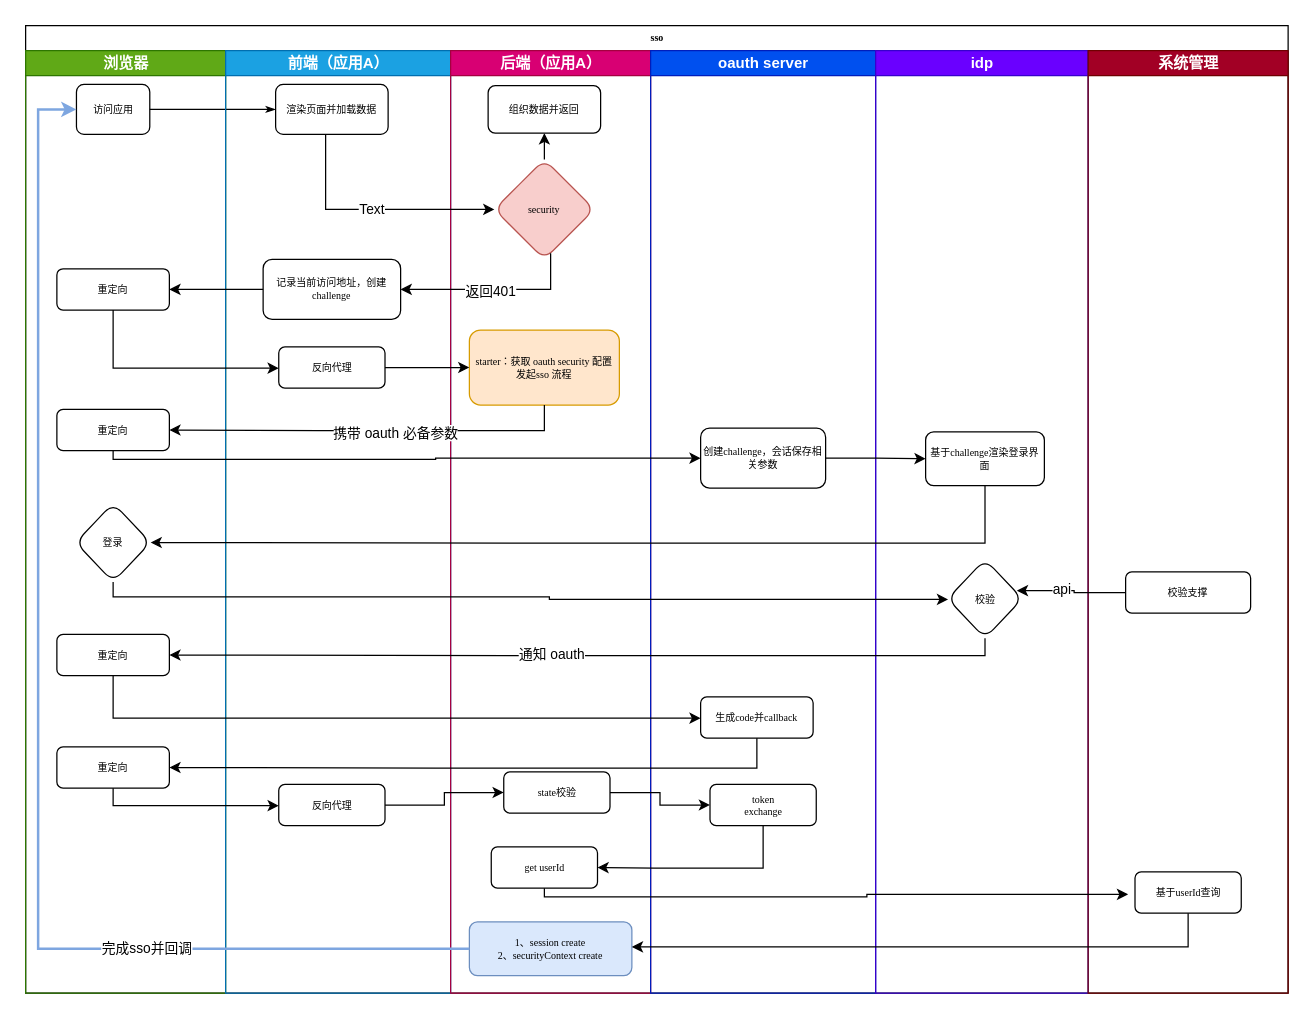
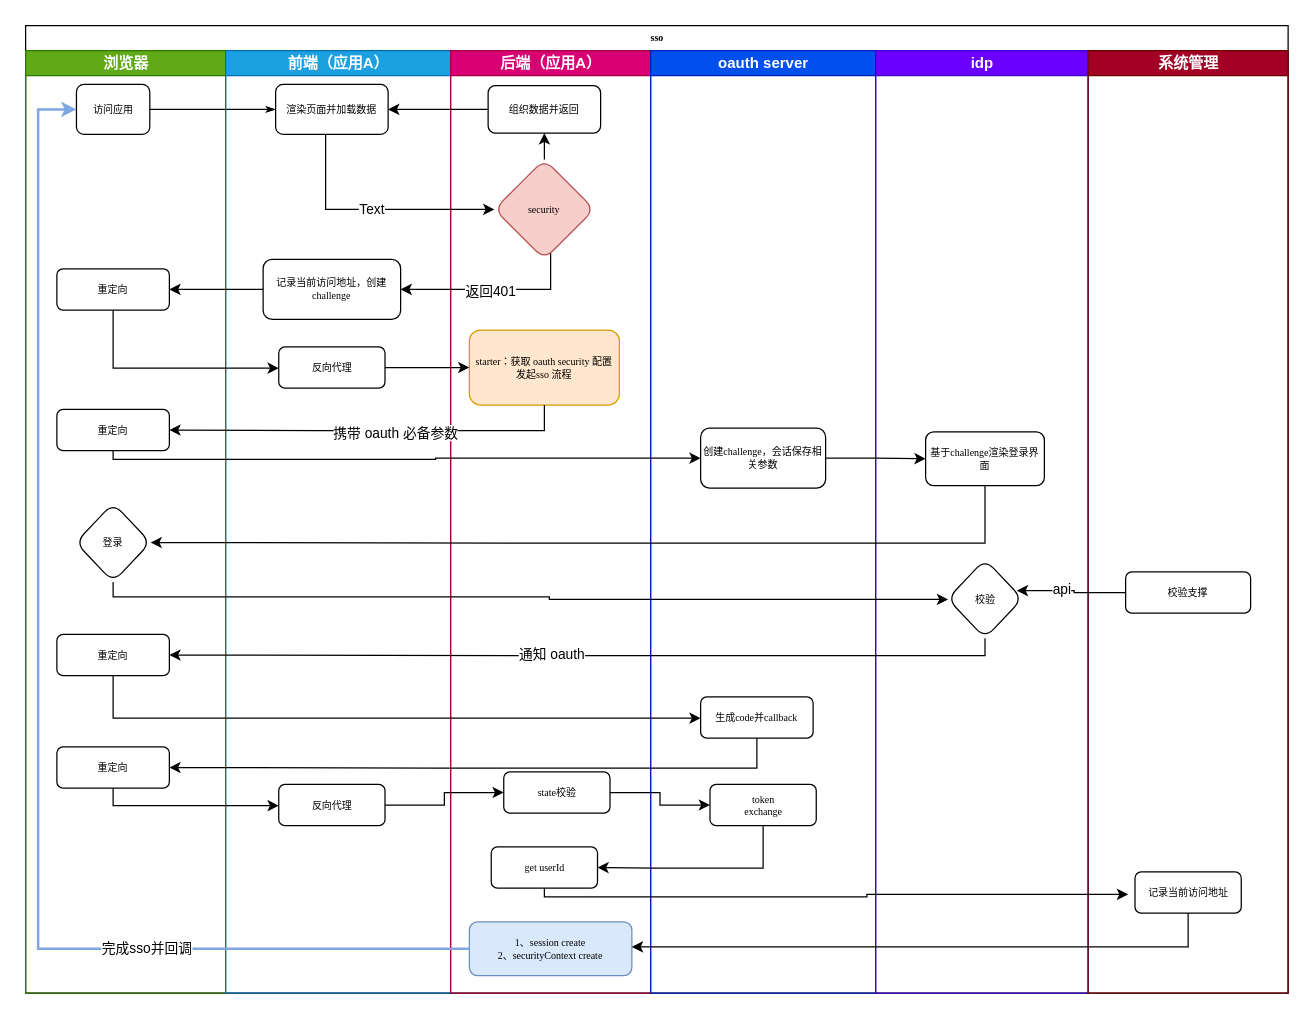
edge "组织数据并返回" -> "渲染页面并加载数据": added
node "基于userId查询": label "基于userId查询" -> "记录当前访问地址"
